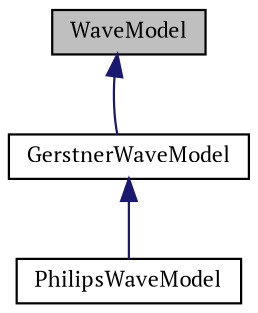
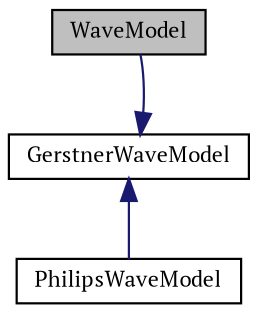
edge "GerstnerWaveModel" -> "WaveModel": reversed
